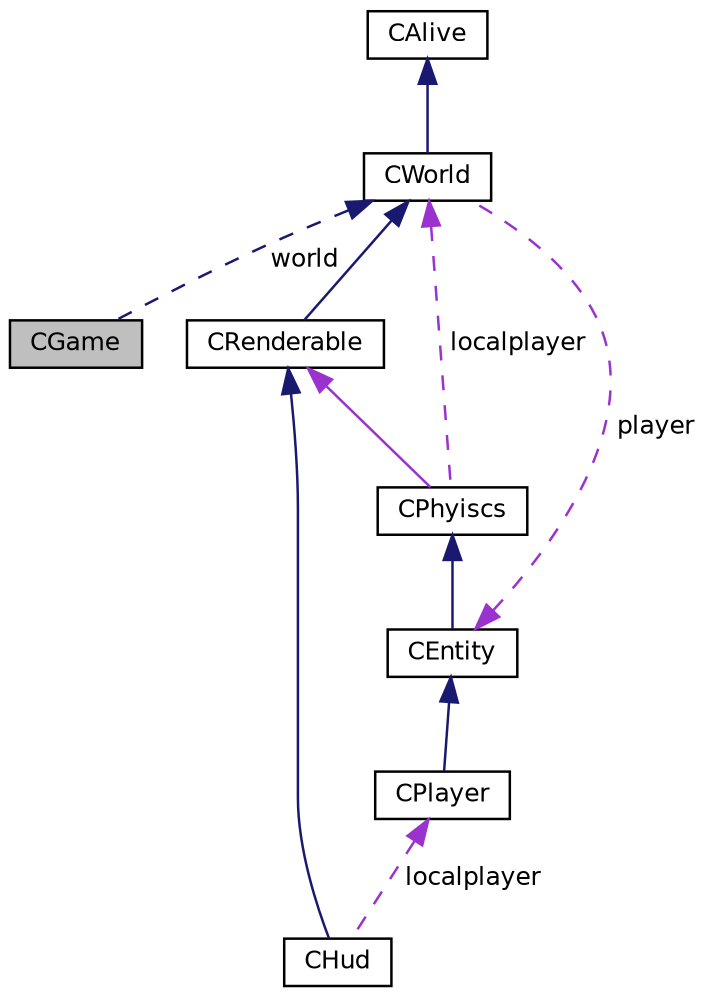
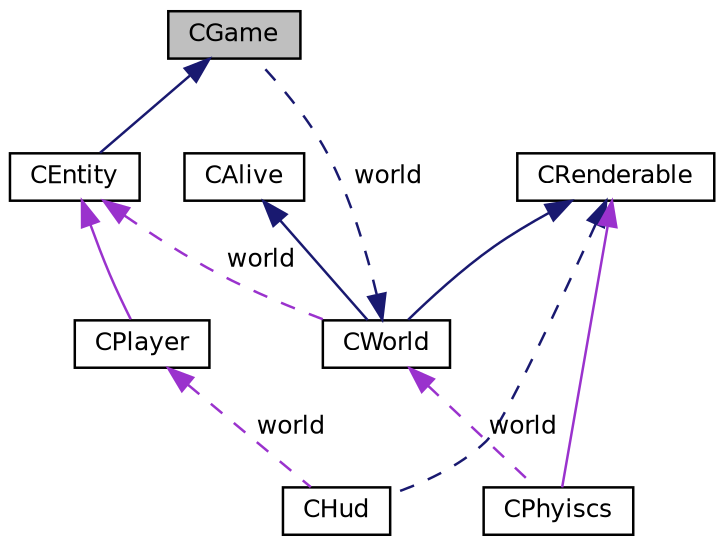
edge "CRenderable" -> "CWorld": reversed
edge "CPhyiscs" -> "CWorld": label " localplayer" -> " world"
edge "CWorld" -> "CEntity": label " player" -> " world"
edge "CEntity" -> "CPhyiscs": now "CEntity" -> "CGame"
edge "CHud" -> "CRenderable": style solid -> dashed
edge "CPlayer" -> "CEntity": color midnightblue -> darkorchid3
edge "CHud" -> "CPlayer": label " localplayer" -> " world"
